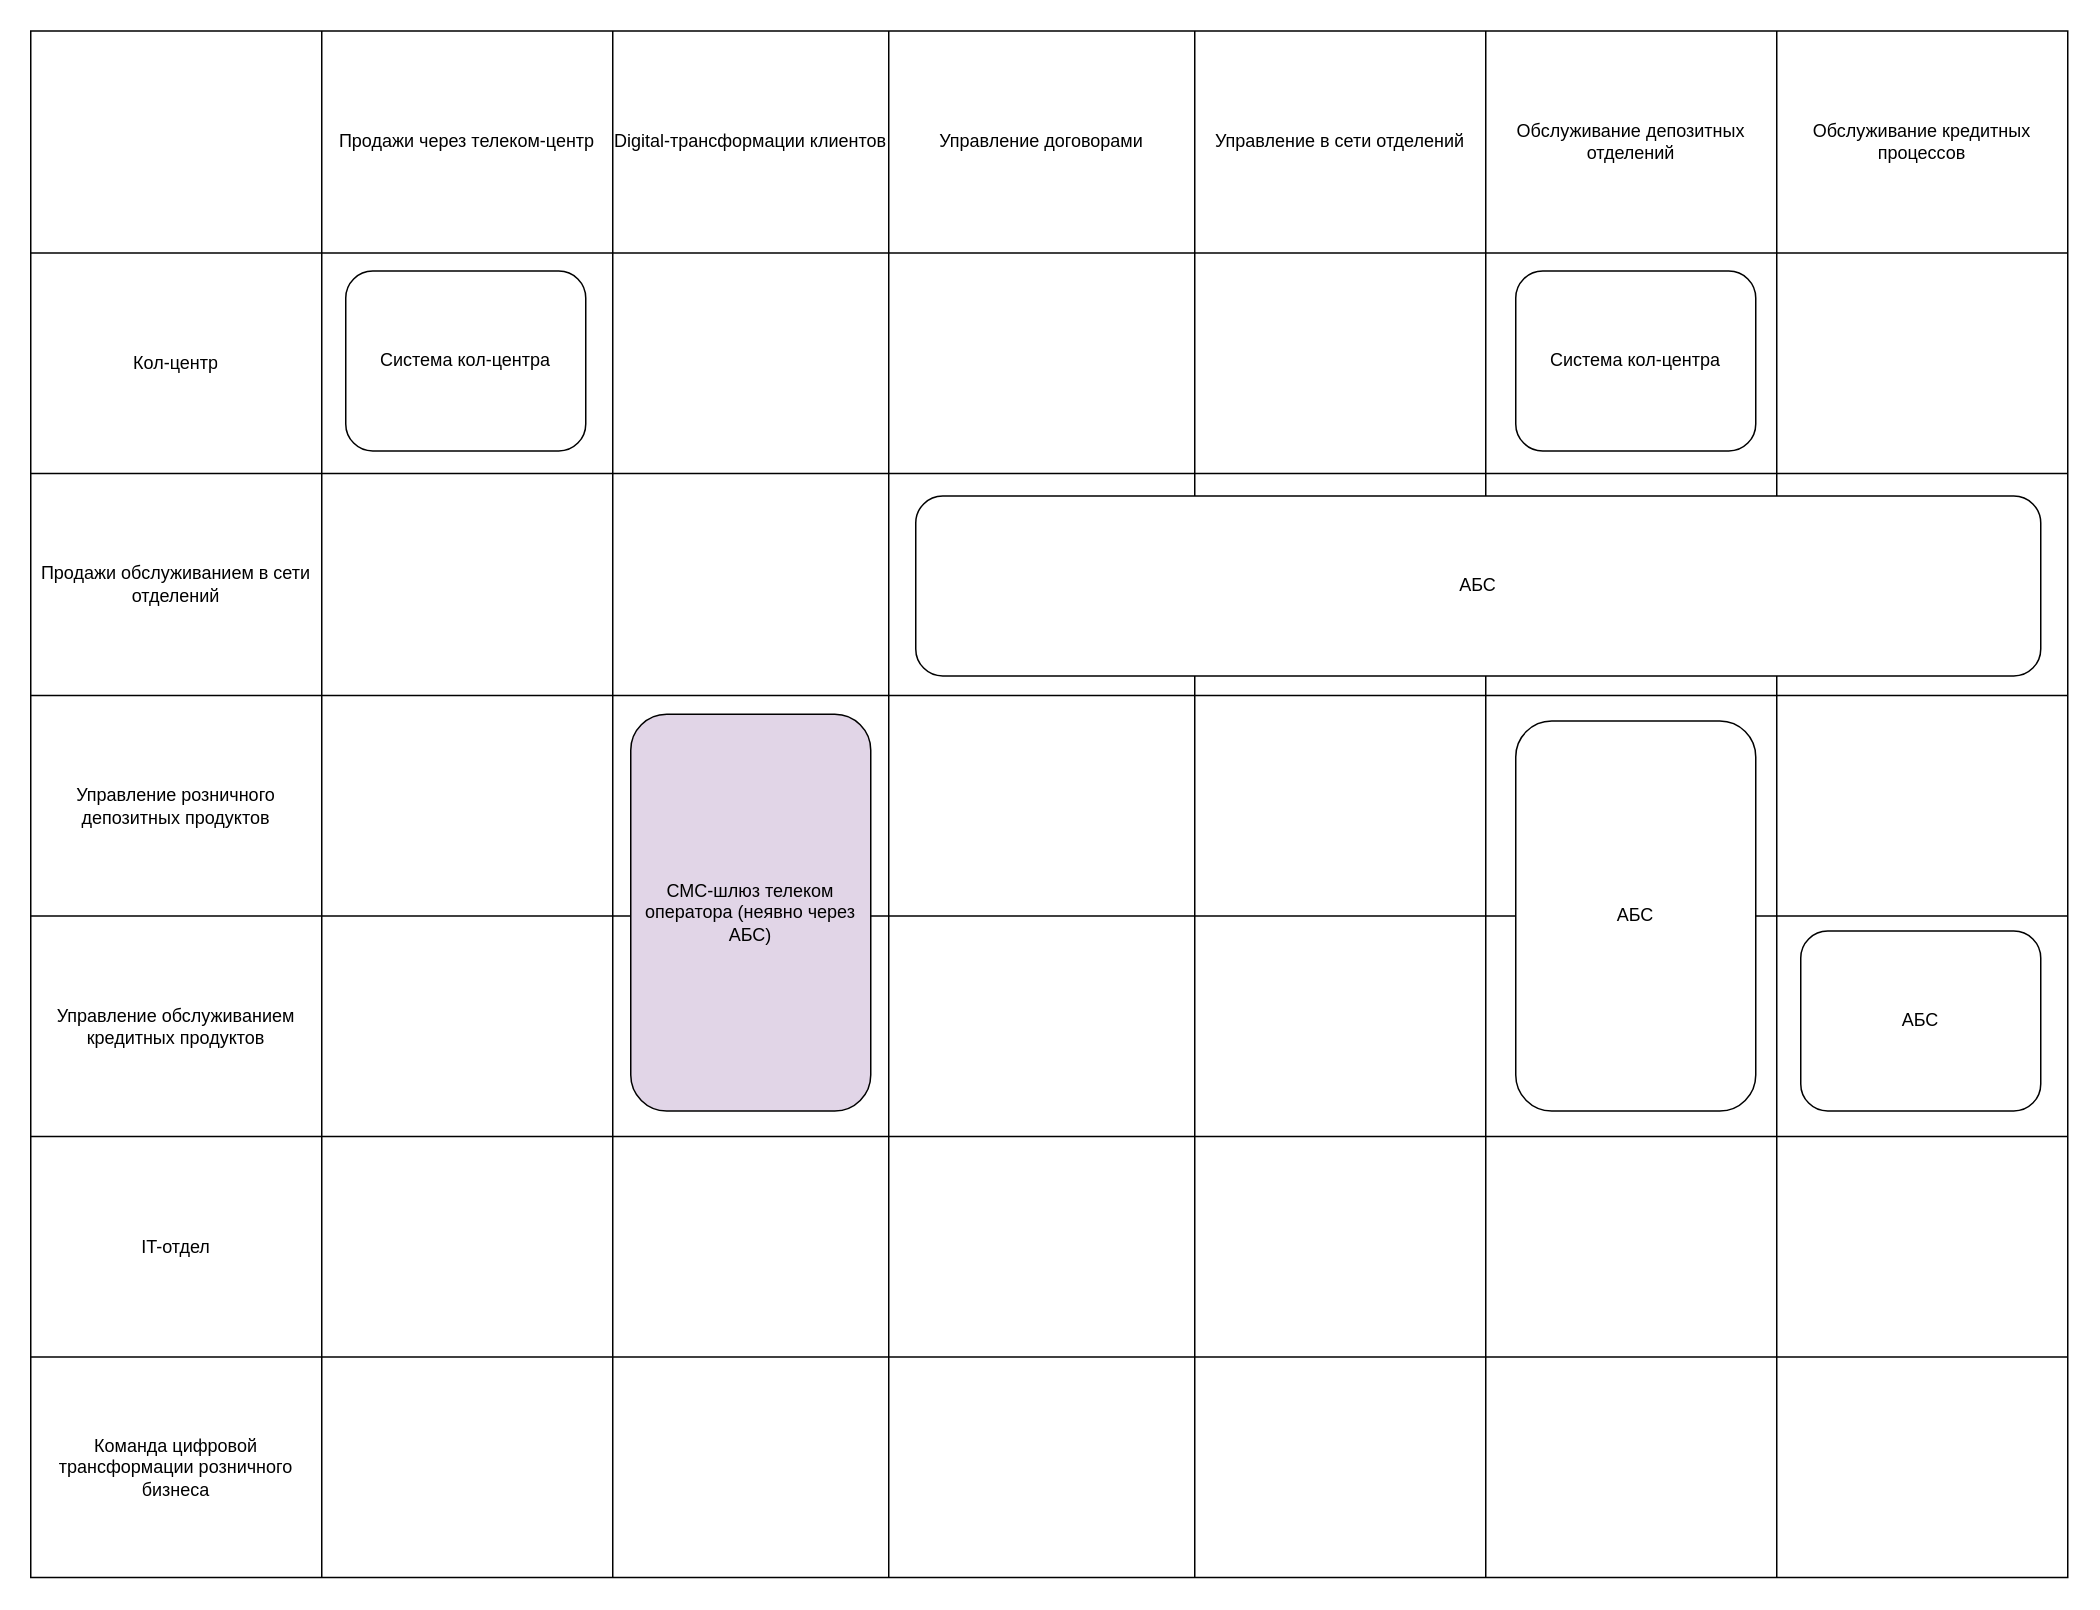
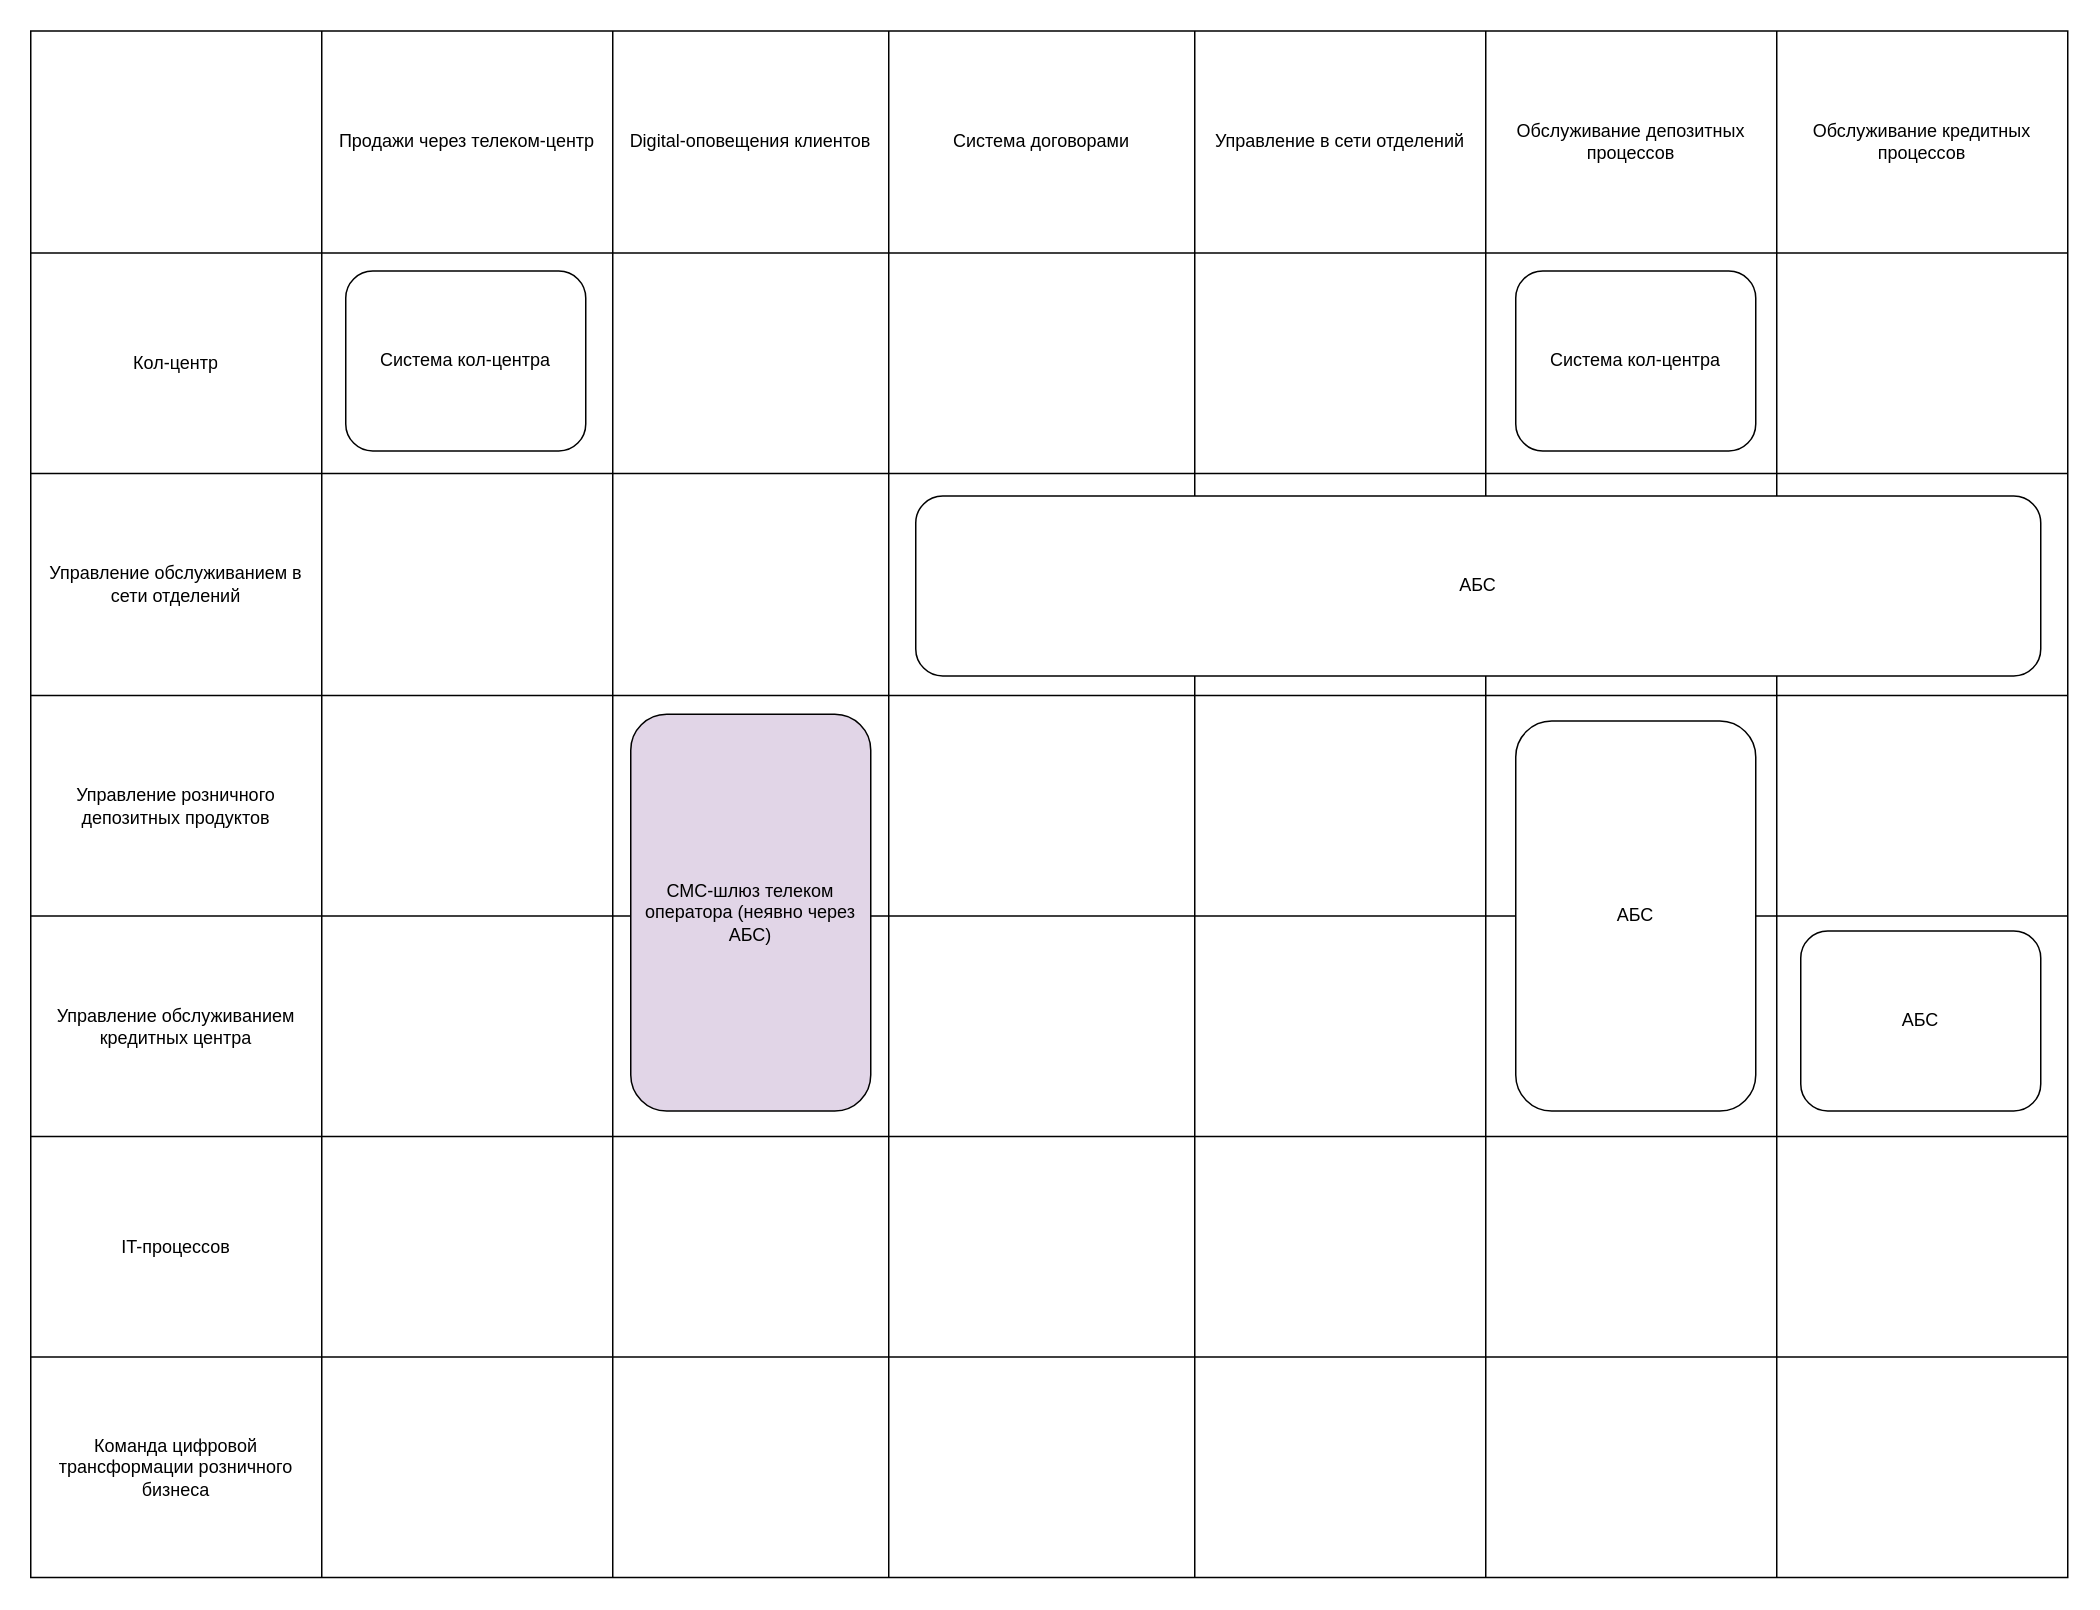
node "Digital-трансформации клиентов": label "Digital-трансформации клиентов" -> "Digital-оповещения клиентов"
node "Управление договорами": label "Управление договорами" -> "Система договорами"
node "Обслуживание депозитных отделений": label "Обслуживание депозитных отделений" -> "Обслуживание депозитных процессов"
node "Продажи обслуживанием в сети отделений": label "Продажи обслуживанием в сети отделений" -> "Управление обслуживанием в сети отделений"
node "Управление обслуживанием кредитных продуктов": label "Управление обслуживанием кредитных продуктов" -> "Управление обслуживанием кредитных центра"
node "IT-отдел": label "IT-отдел" -> "IT-процессов"
